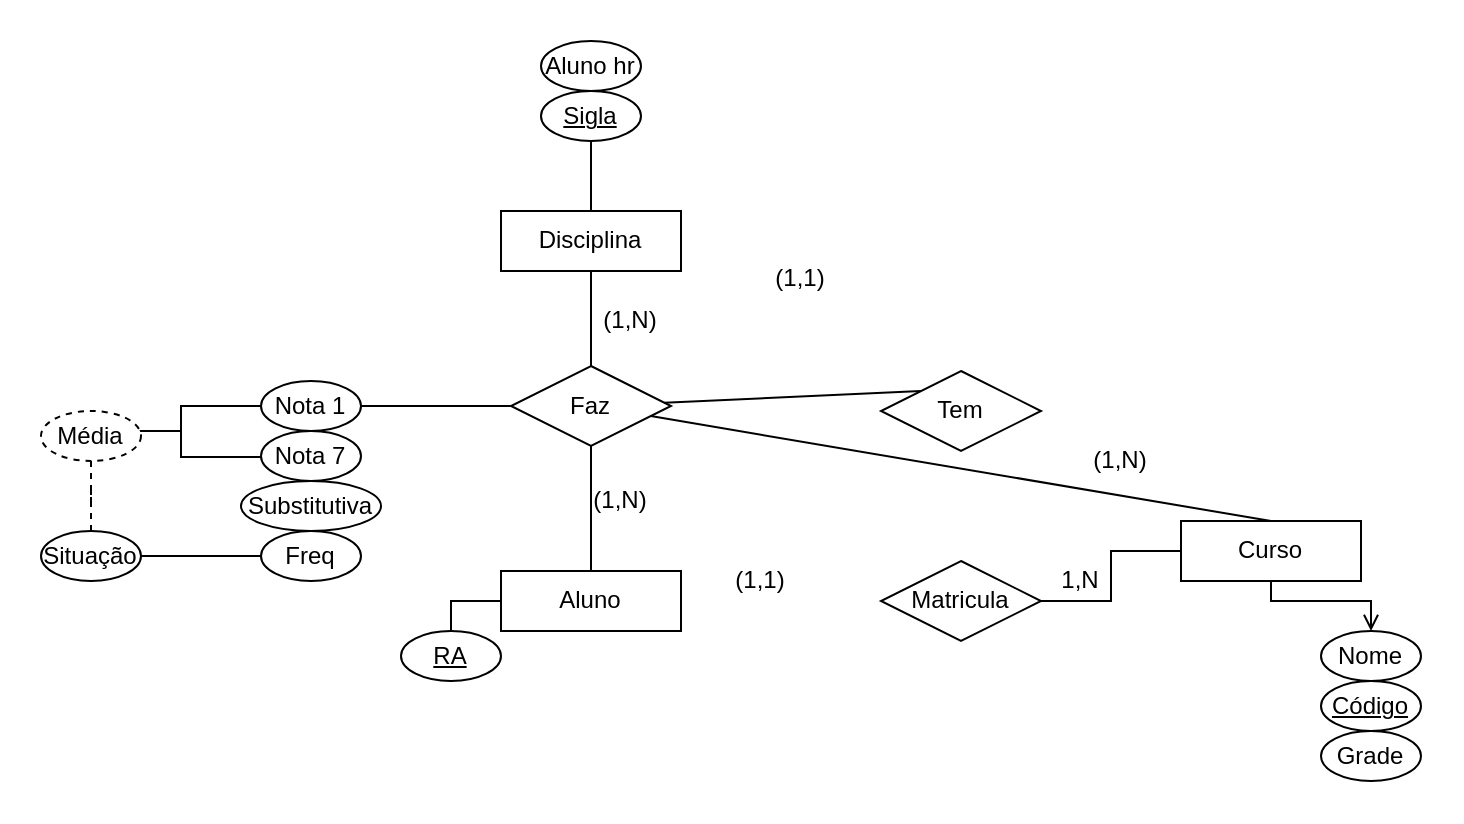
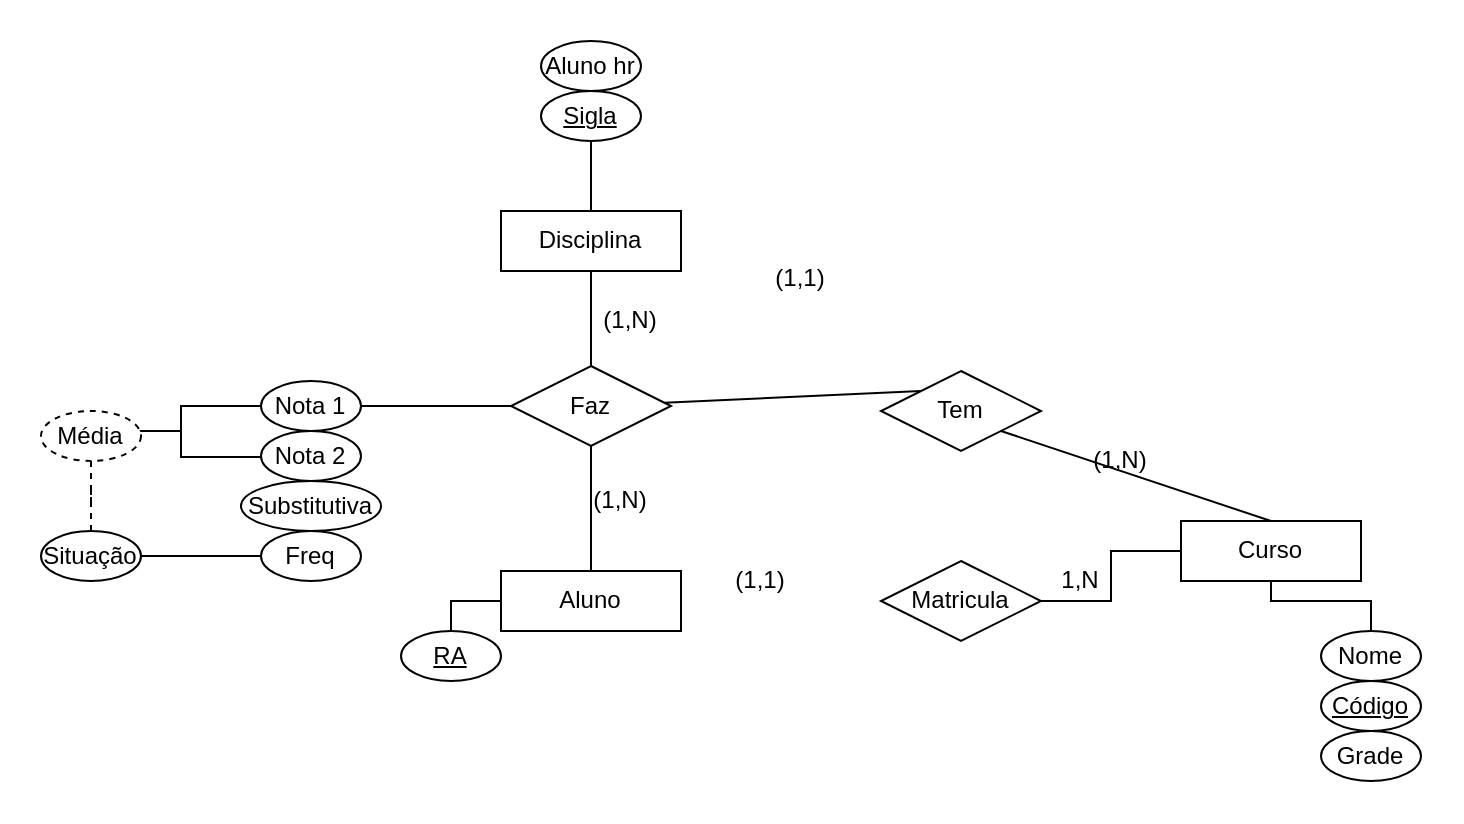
node "Nota 7": label "Nota 7" -> "Nota 2"
edge "Faz" -- "Curso": now "Tem" -- "Curso"
edge "Curso" -> "Nome": arrowhead open -> none
